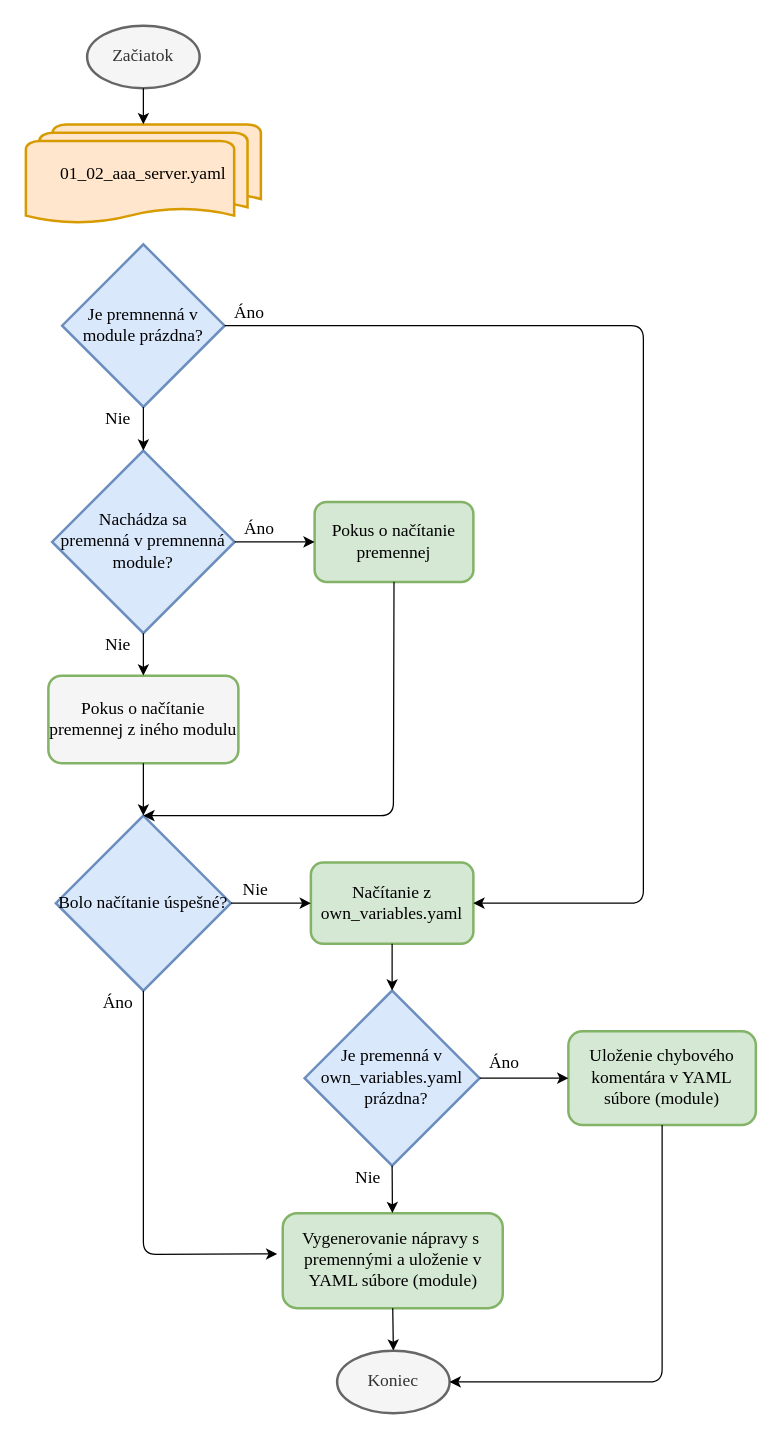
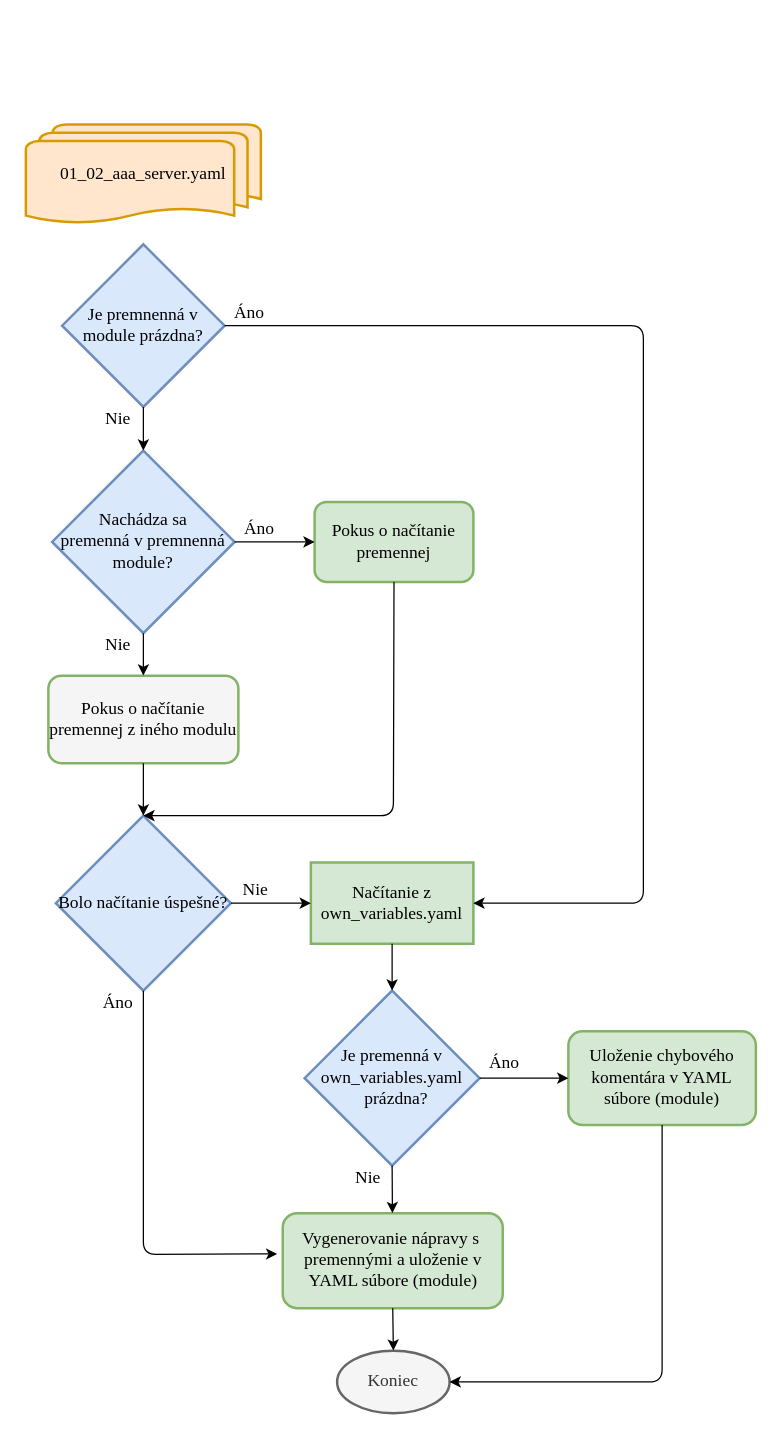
node "Začiatok": removed
edge "Začiatok" -> "01_02_aaa_server.yaml": removed
node "Načítanie z own_variables.yaml": shape rounded rectangle -> rectangle
